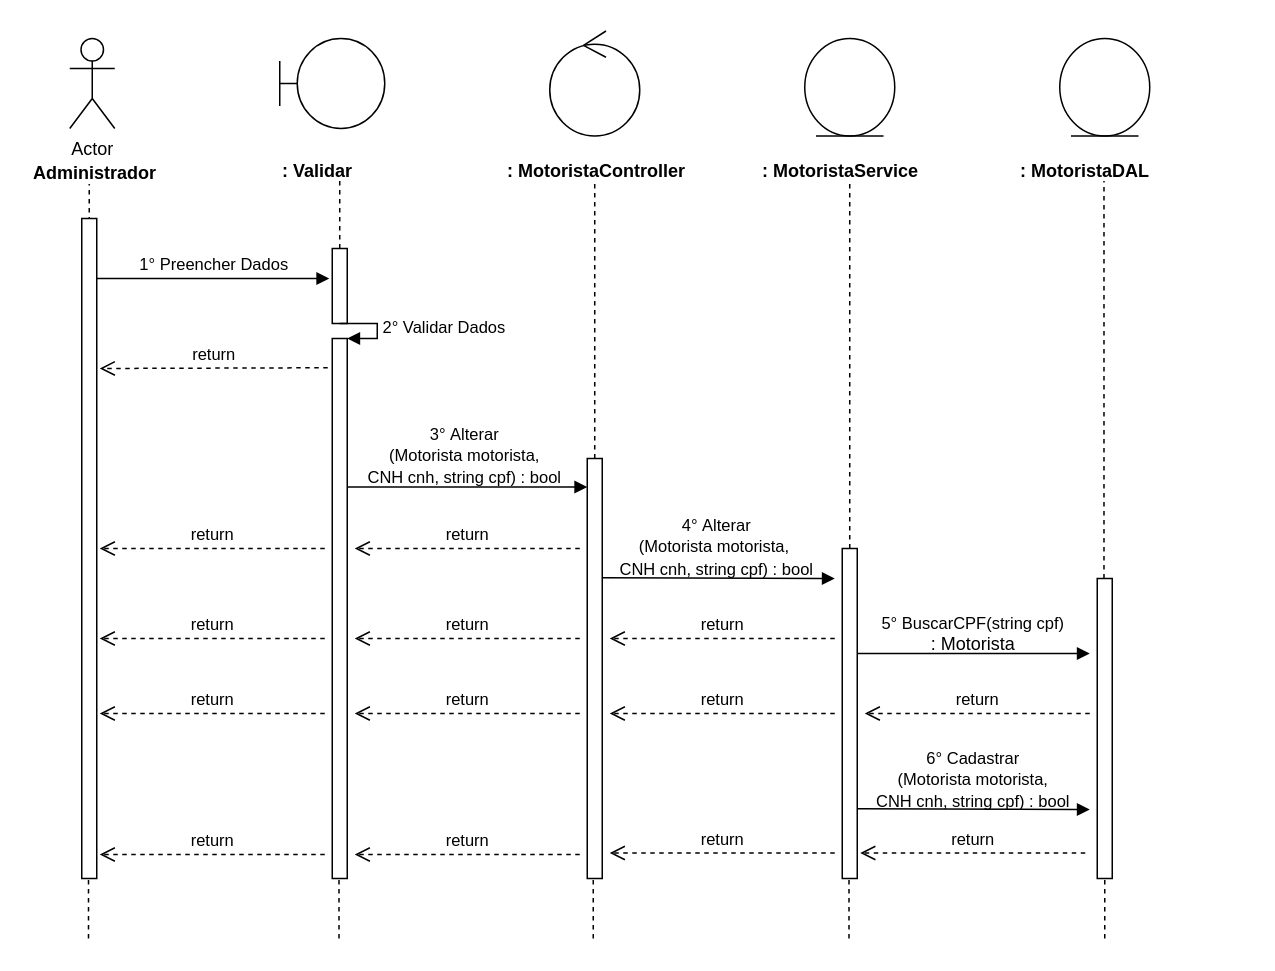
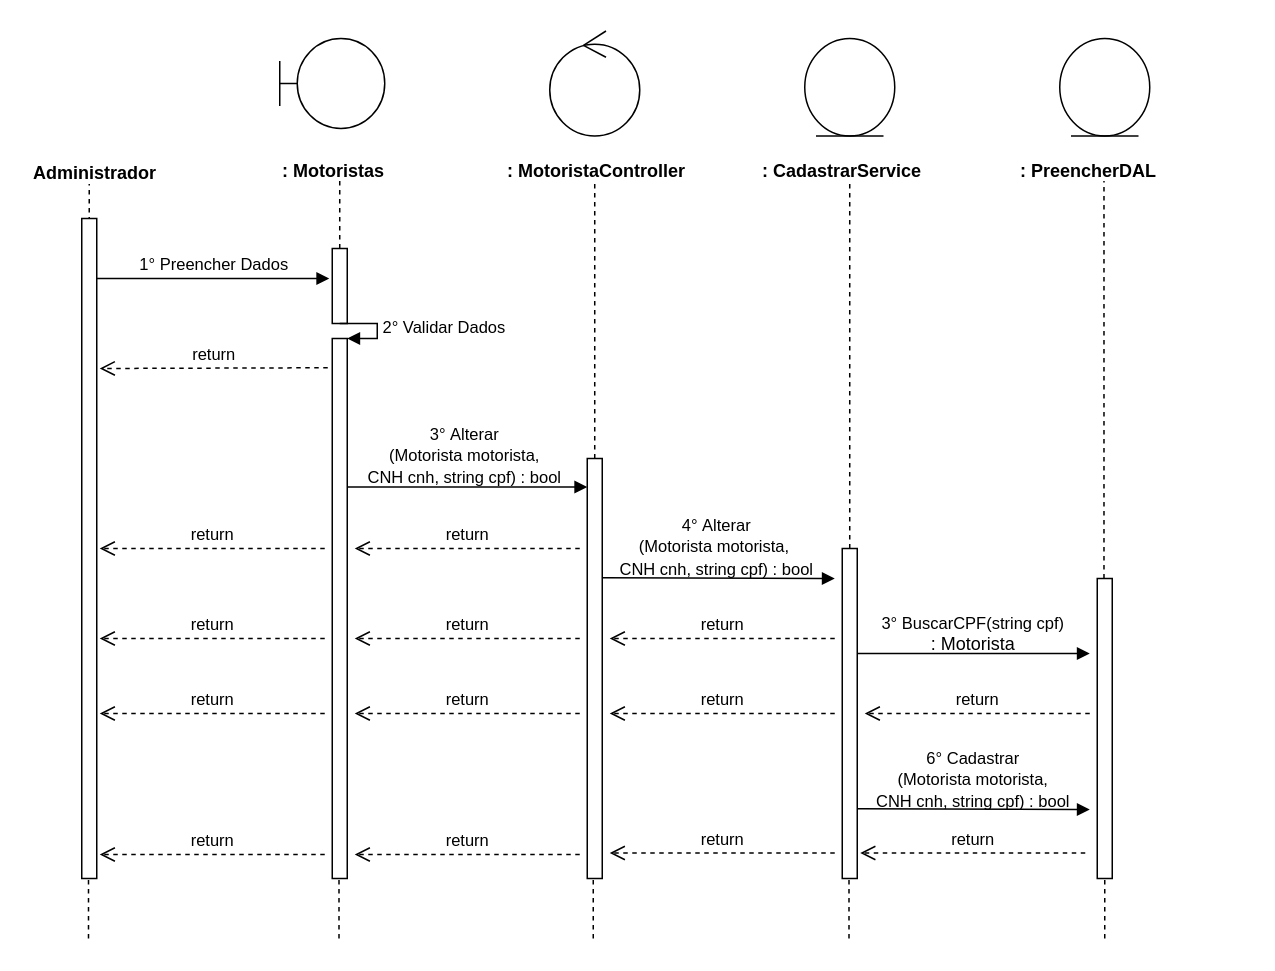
node "Actor": removed
node ": Validar": label ": Validar" -> ": Motoristas"
node ": MotoristaService": label ": MotoristaService" -> ": CadastrarService"
node ": MotoristaDAL": label ": MotoristaDAL" -> ": PreencherDAL"
node "5° BuscarCPF(string cpf) : Motorista": label "5° BuscarCPF(string cpf) : Motorista" -> "3° BuscarCPF(string cpf) : Motorista"
